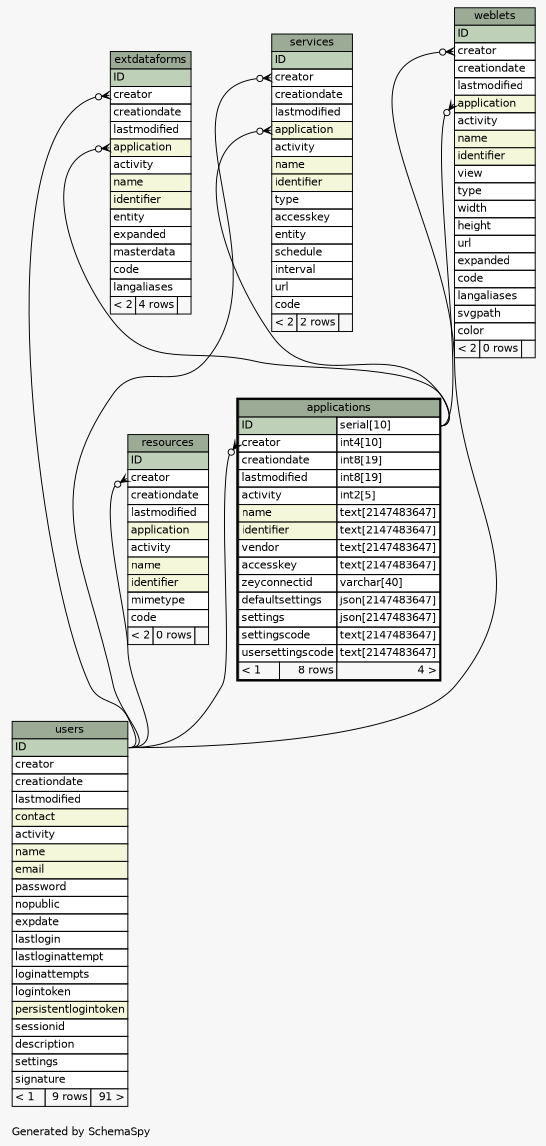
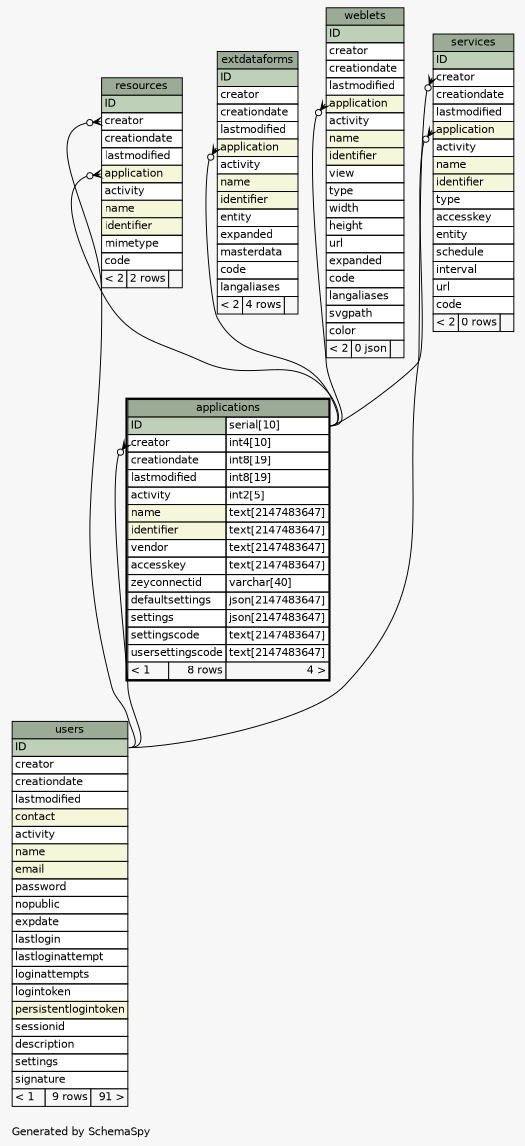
node "services": text "2 rows" -> "0 rows"
edge "applications" -> "resources": added
node "weblets": text "0 rows" -> "0 json"
edge "users" -> "extdataforms": removed
edge "users" -> "weblets": removed
node "resources": text "0 rows" -> "2 rows"
